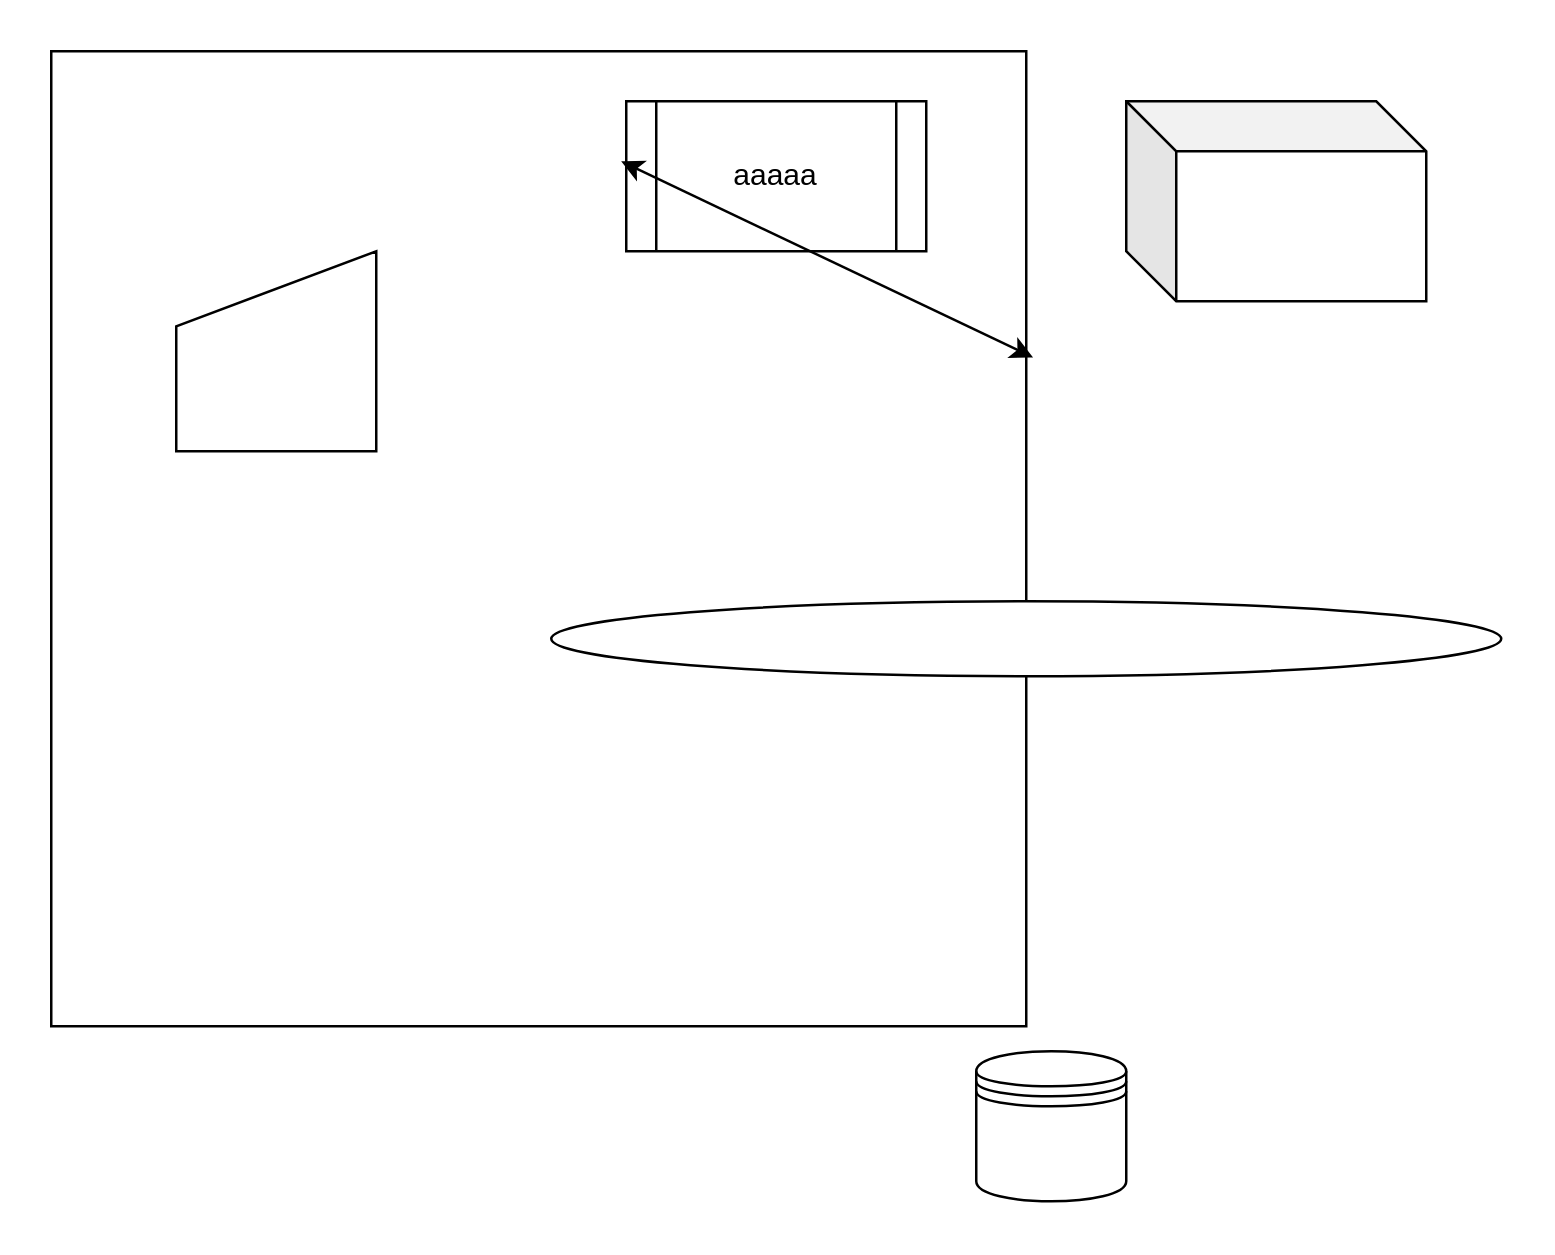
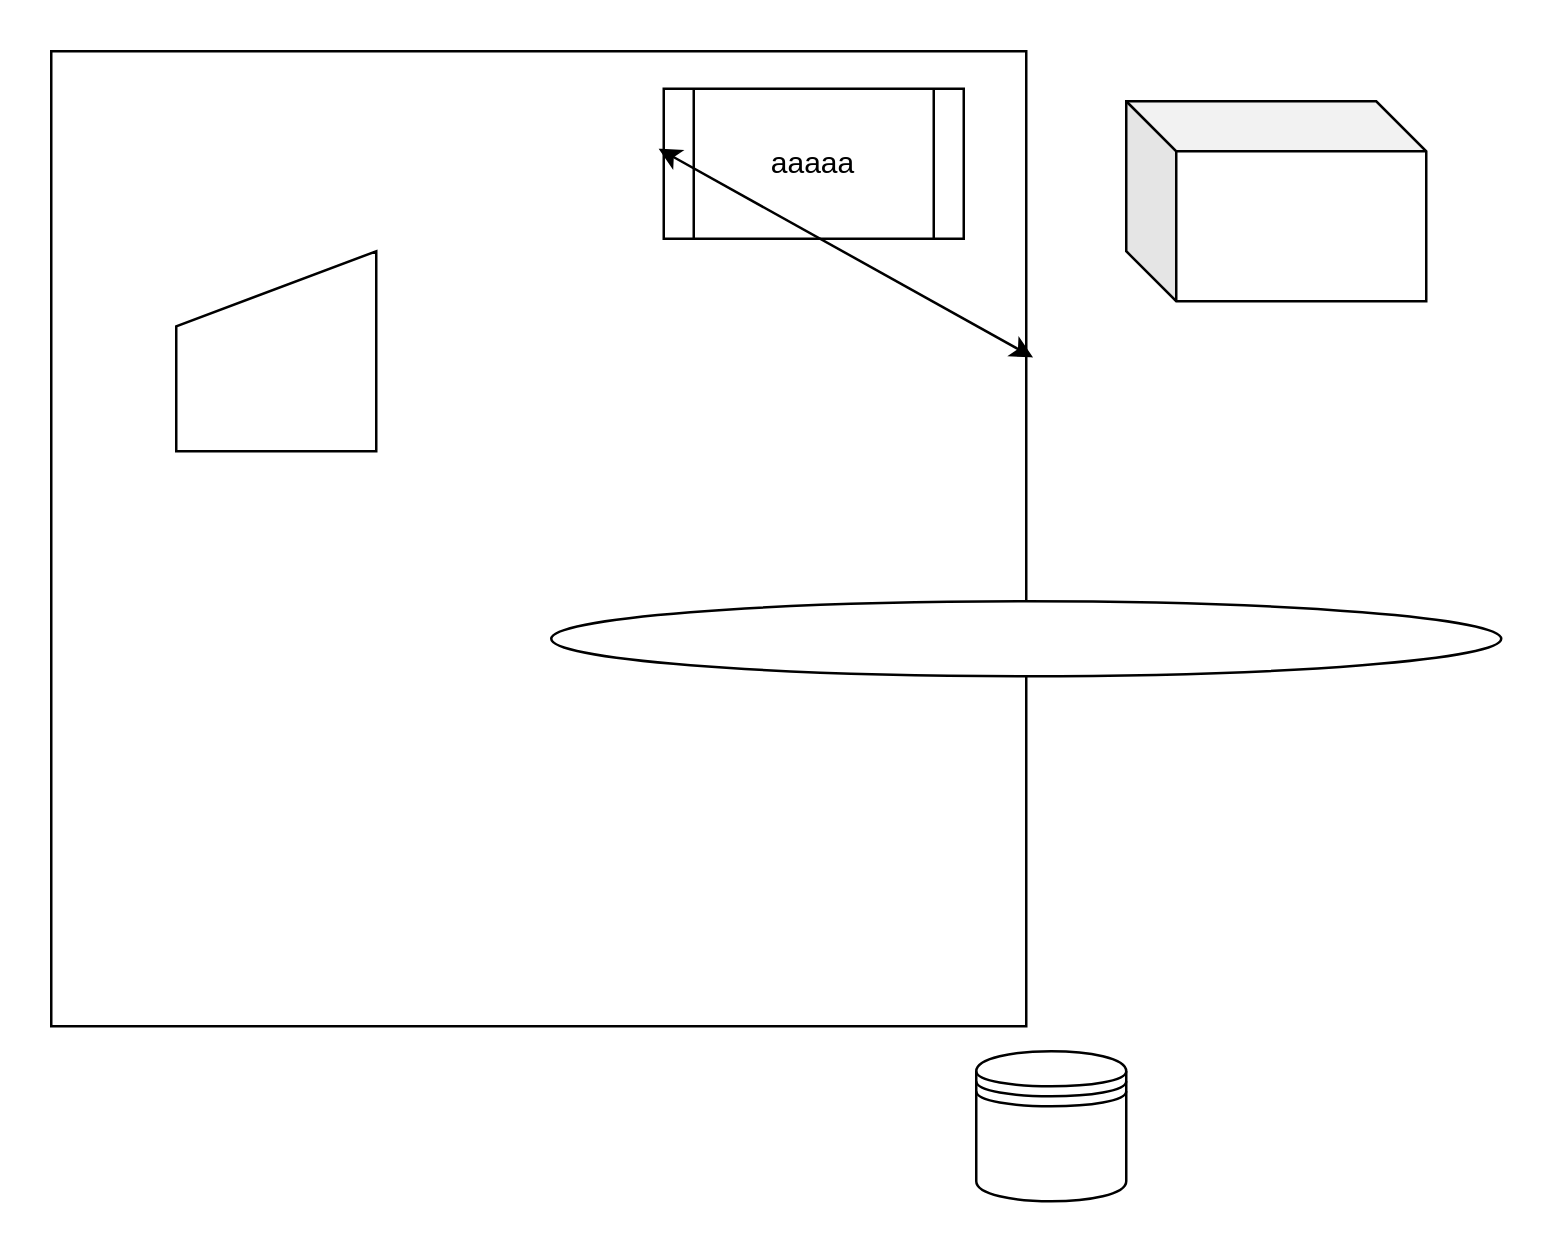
node "aaaaa": moved (776, 176) -> (814, 164)
